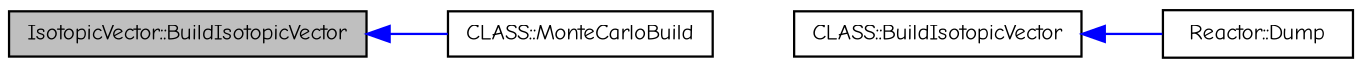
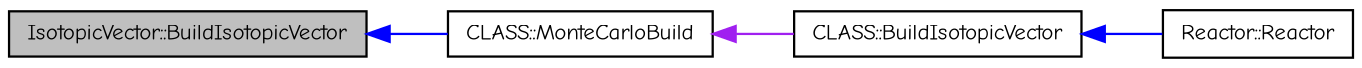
edge "CLASS::BuildIsotopicVector" -> "CLASS::MonteCarloBuild": added
node "Reactor::Dump": label "Reactor::Dump" -> "Reactor::Reactor"
